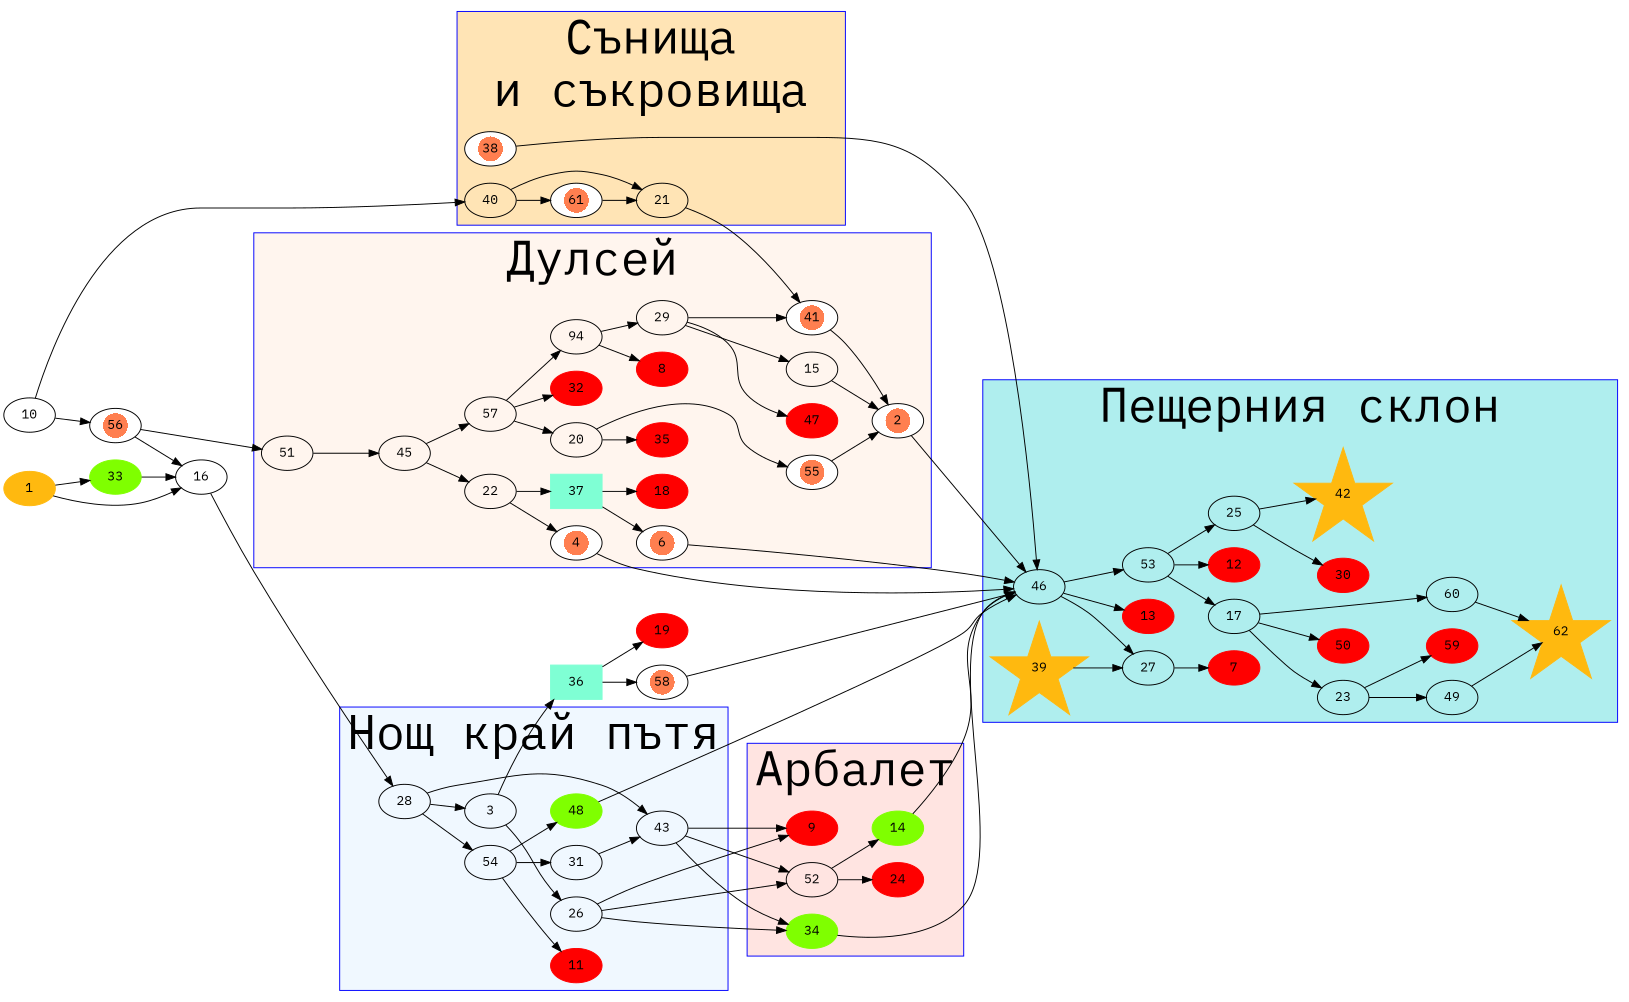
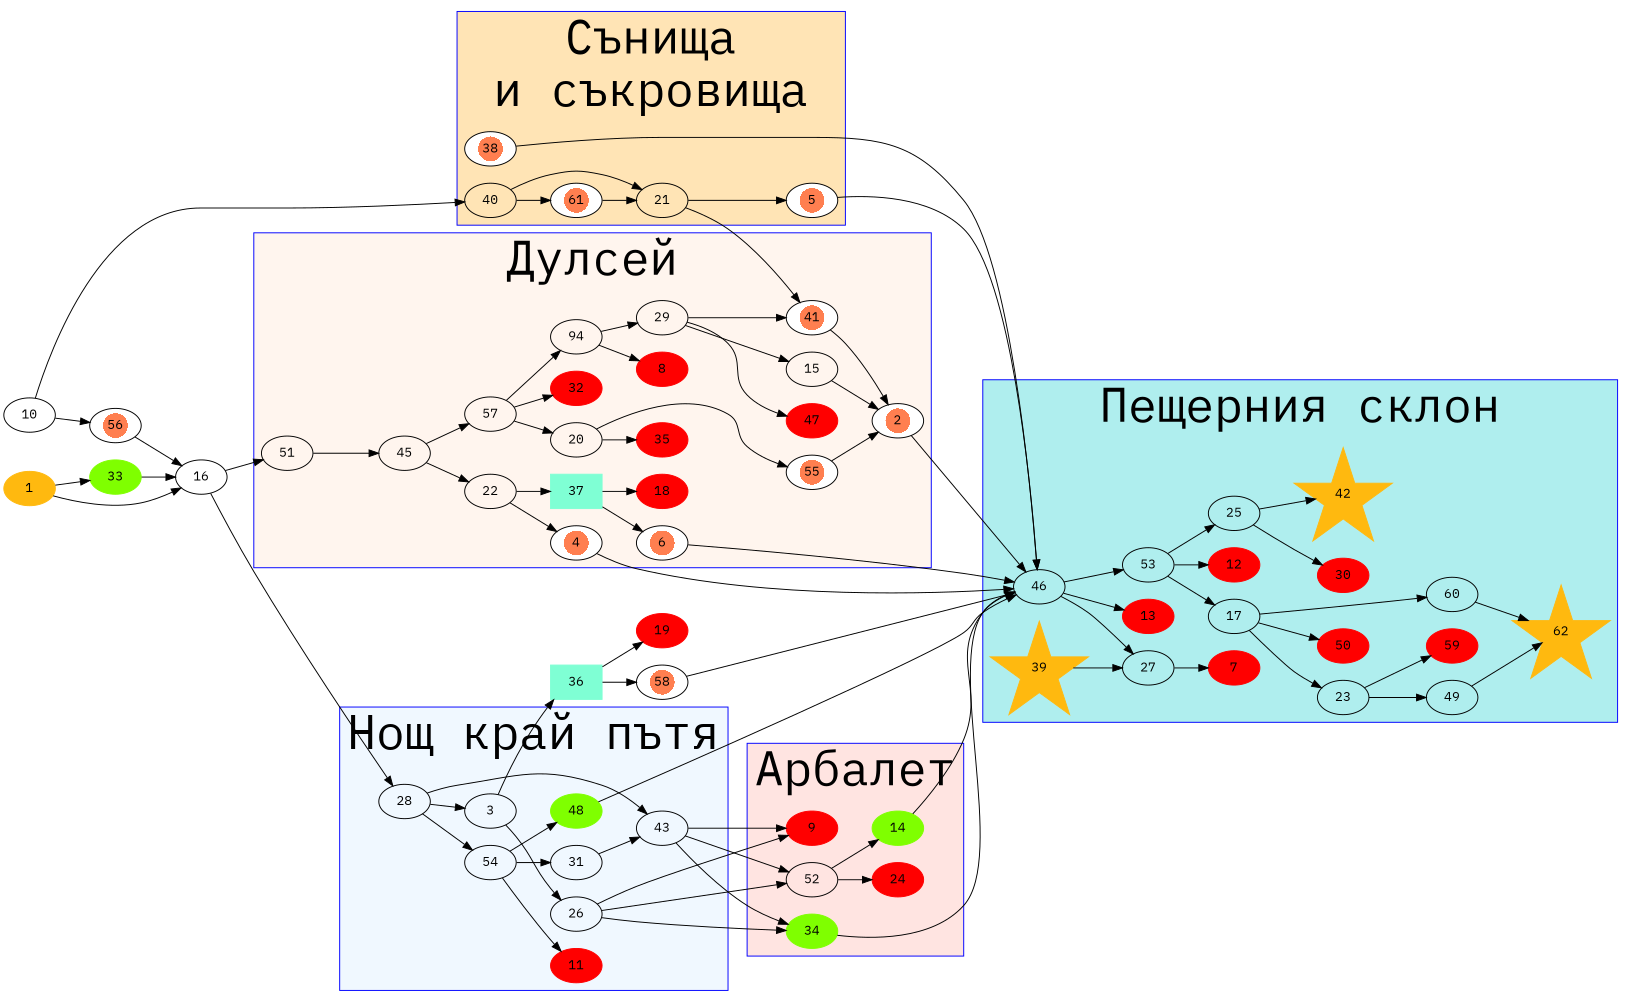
node "5": added
edge "56" -> "51": now "16" -> "51"
